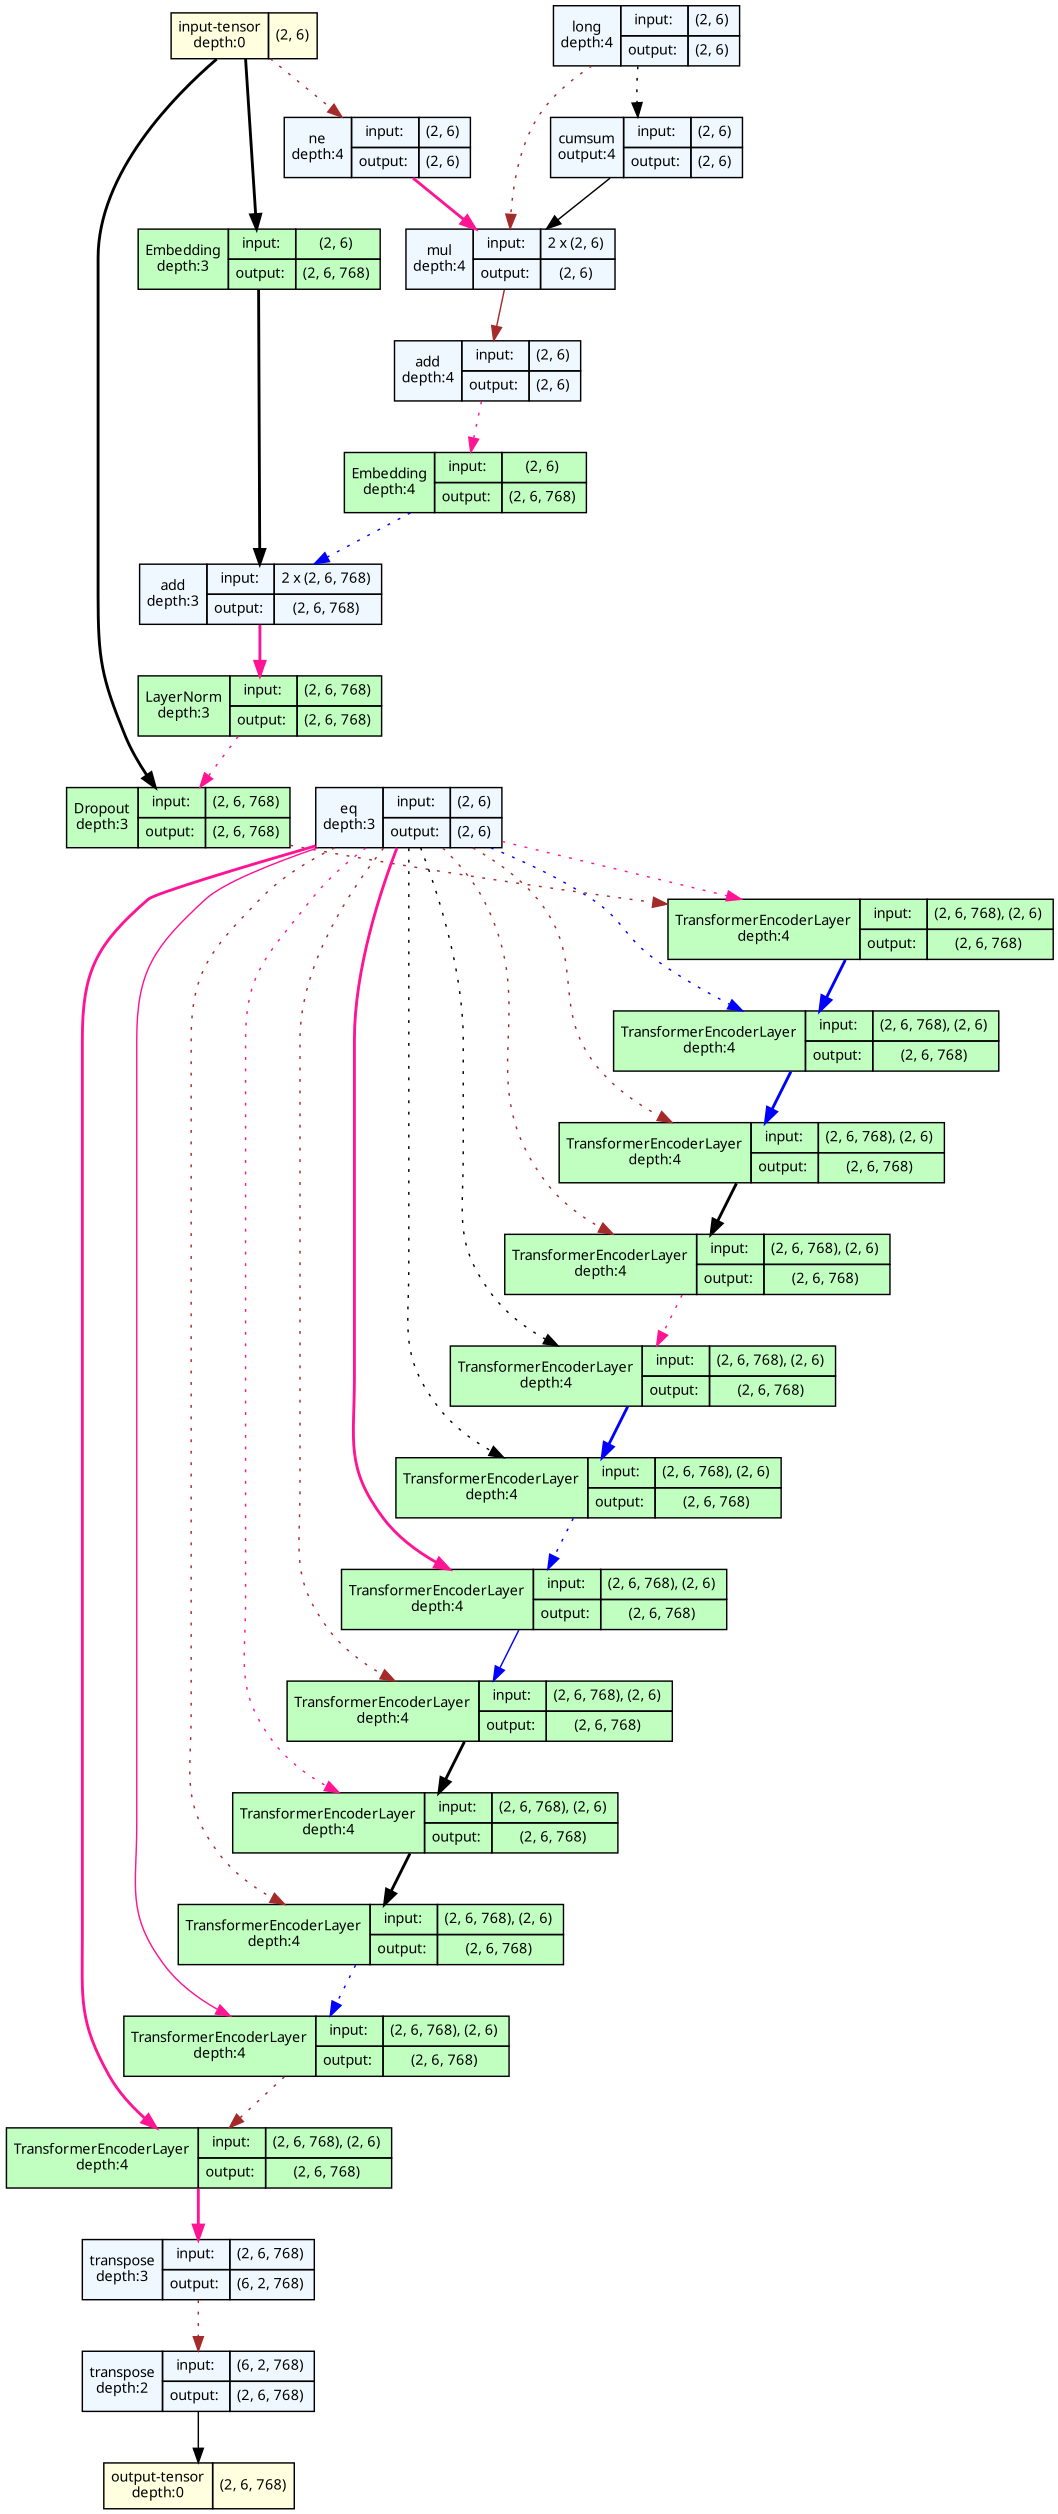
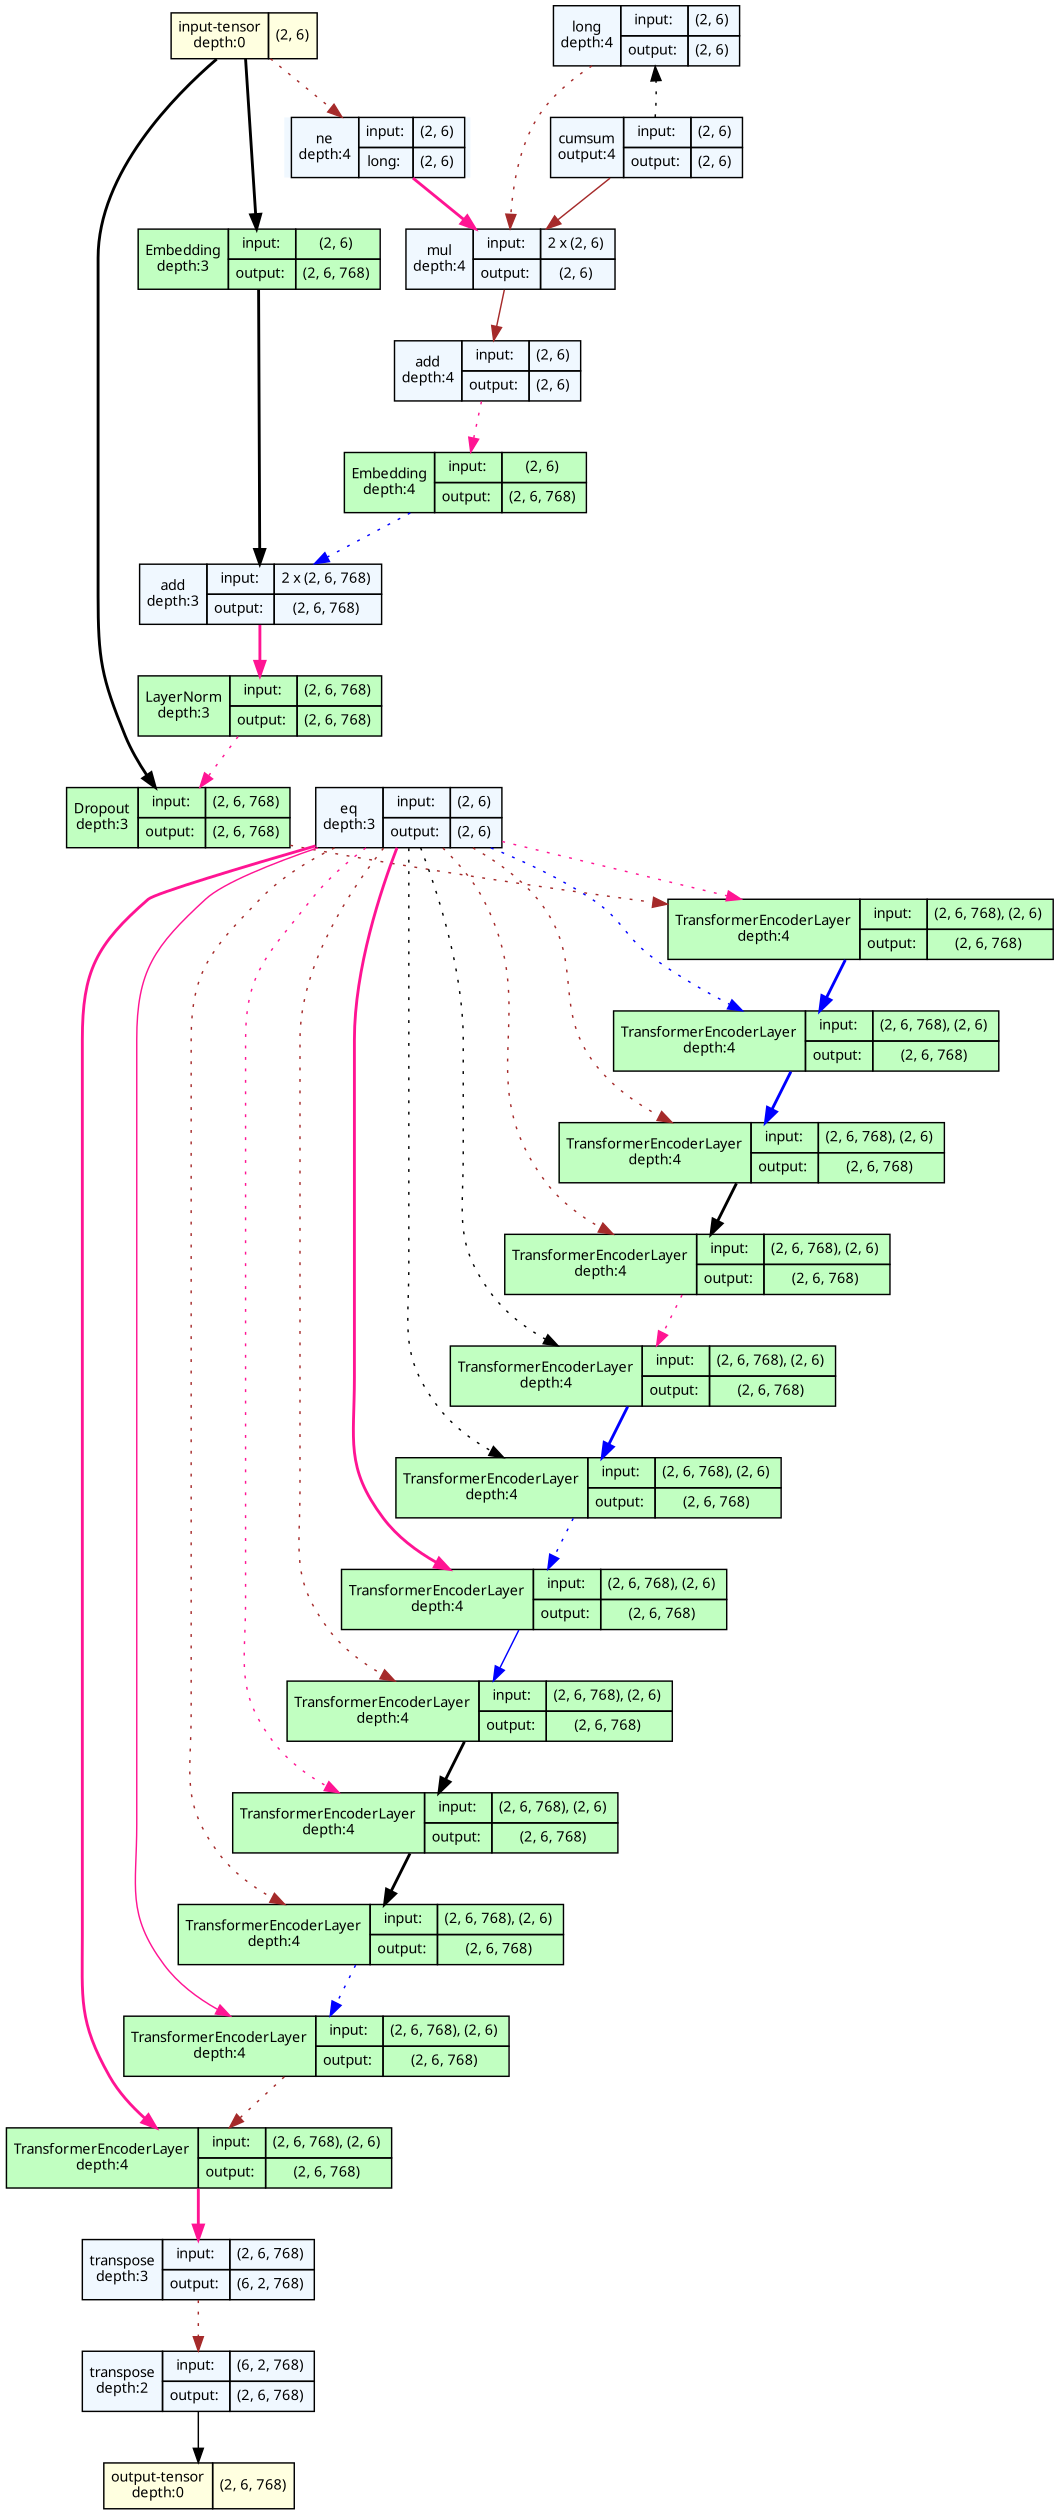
edge "long" -> "cumsum": reversed
node "ne": text "output:" -> "long:"
edge "cumsum" -> "mul": color black -> brown
